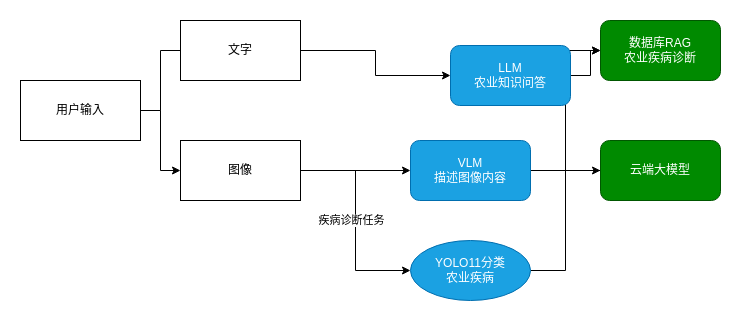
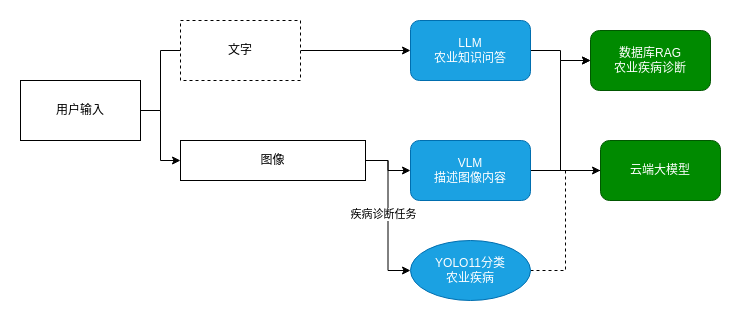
node "文字": style solid -> dashed
node "数据库RAG 农业疾病诊断": moved (661, 51) -> (651, 61)
node "LLM 农业知识问答": moved (511, 76) -> (471, 51)
node "图像": size 120x60 -> 185x40
edge "YOLO11分类 农业疾病" -> "云端大模型": style solid -> dashed
